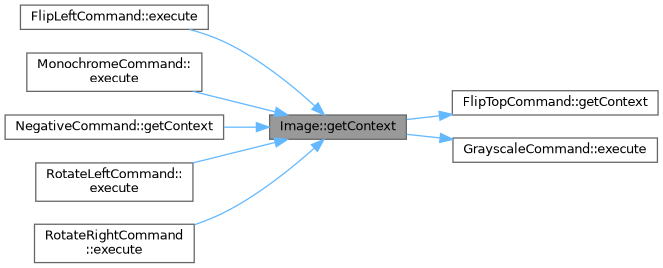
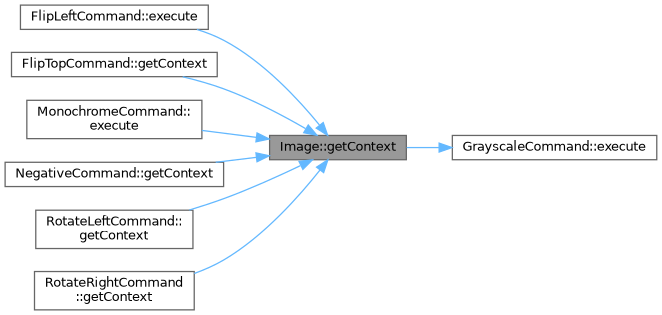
edge "Image::getContext" -> "FlipTopCommand::getContext": reversed
node "RotateLeftCommand:: execute": label "RotateLeftCommand:: execute" -> "RotateLeftCommand:: getContext"
node "RotateRightCommand ::execute": label "RotateRightCommand ::execute" -> "RotateRightCommand ::getContext"
